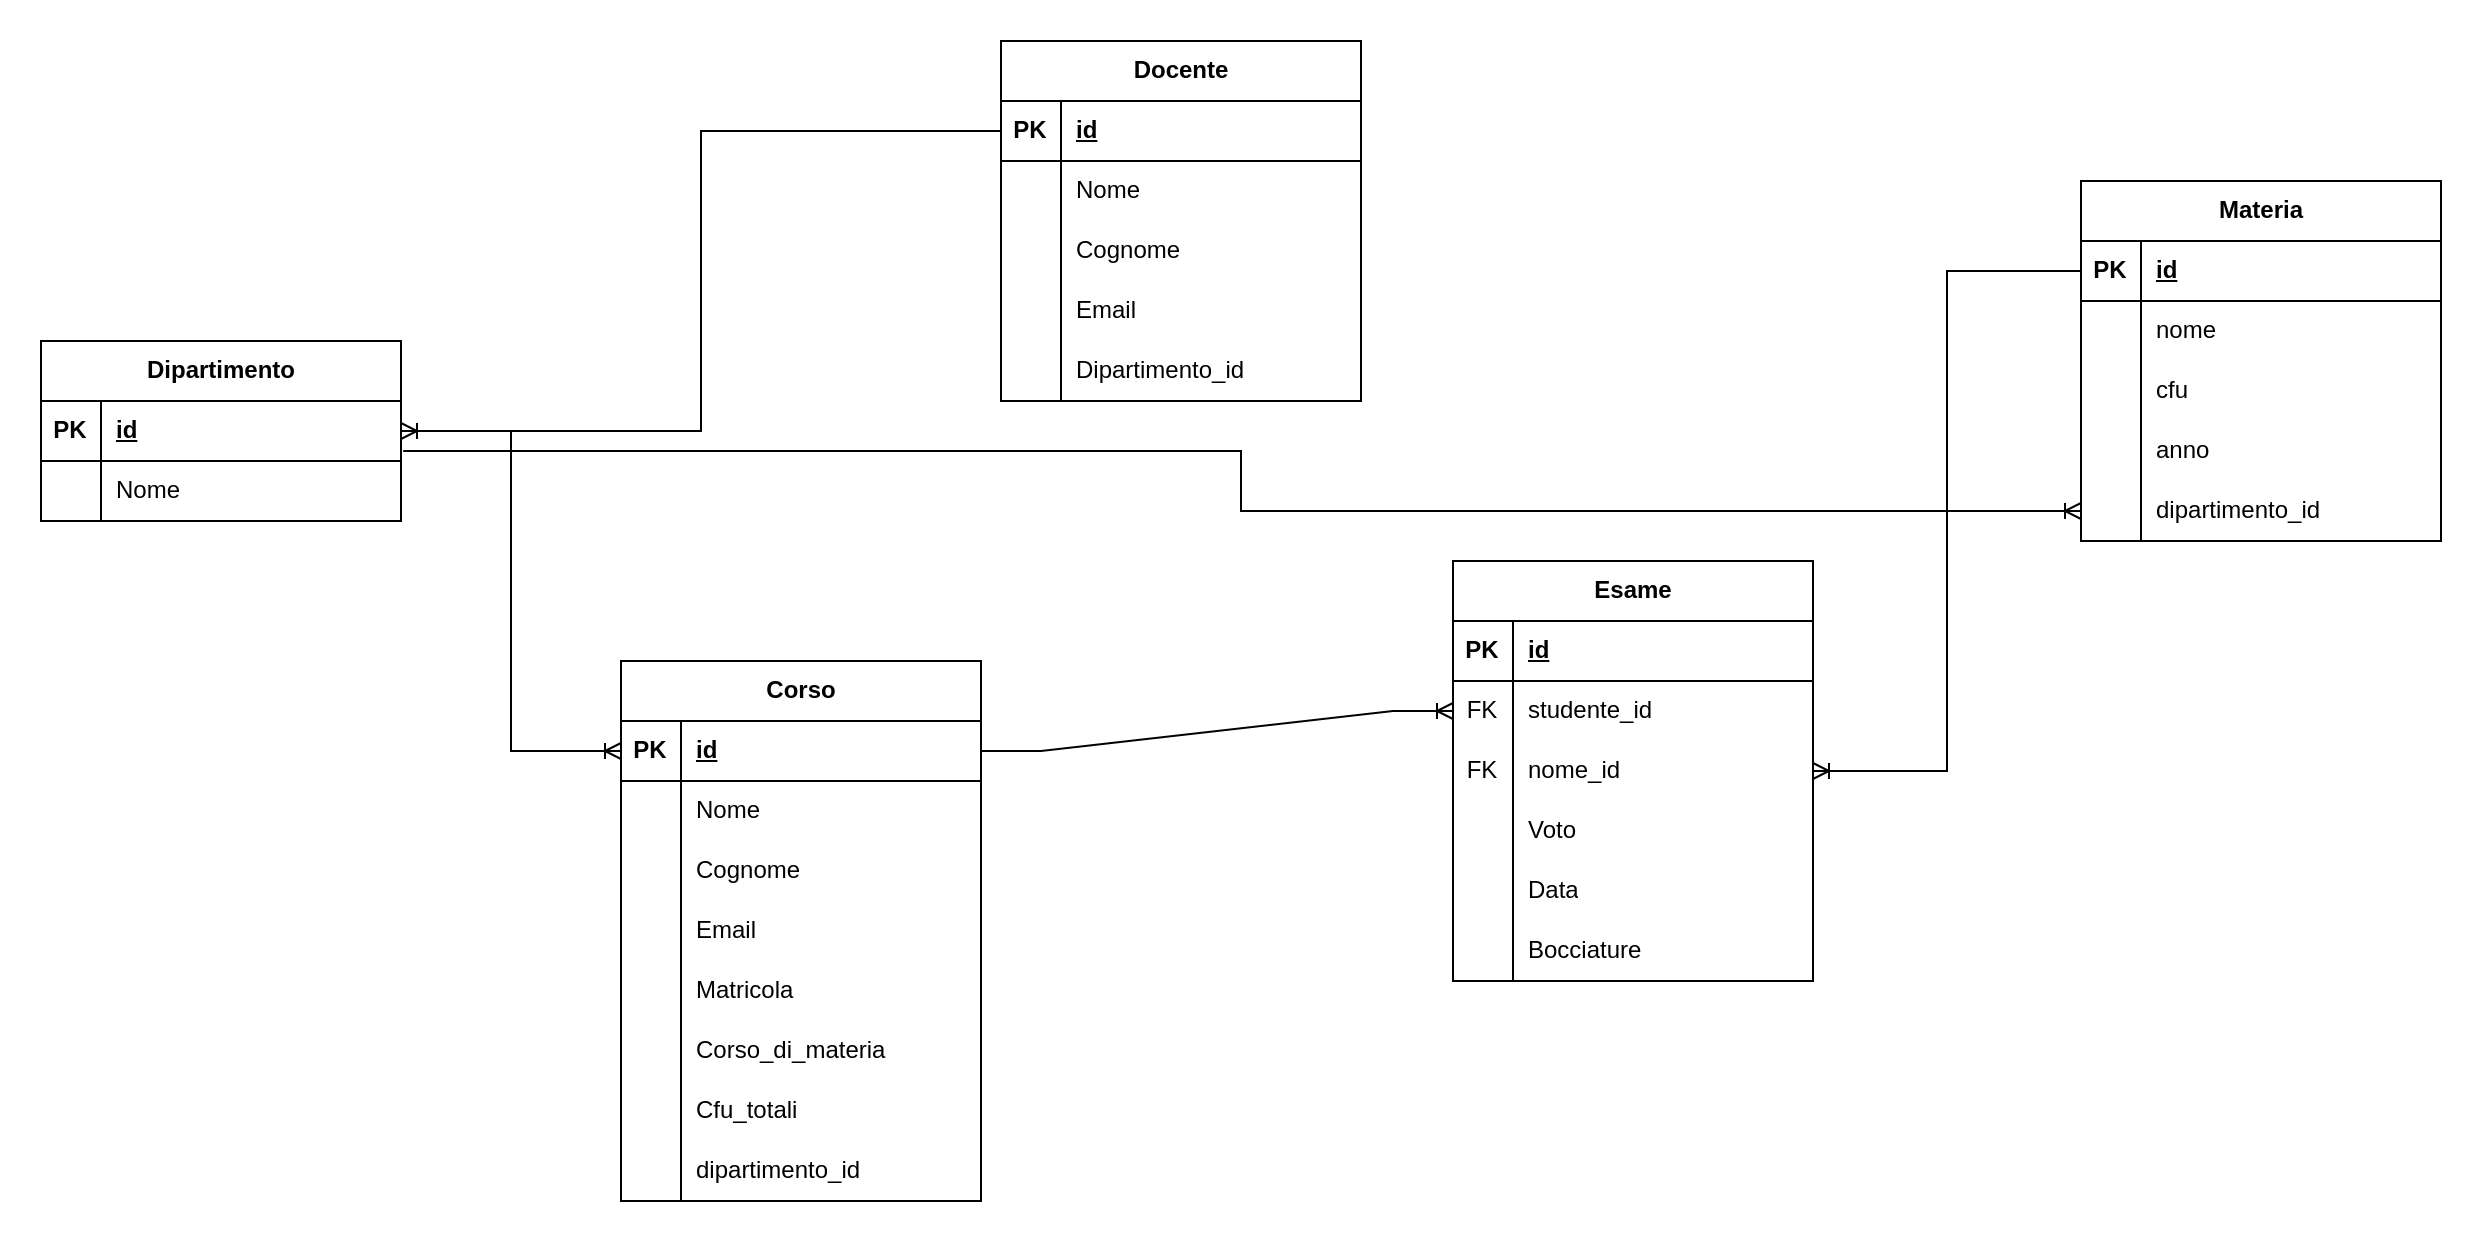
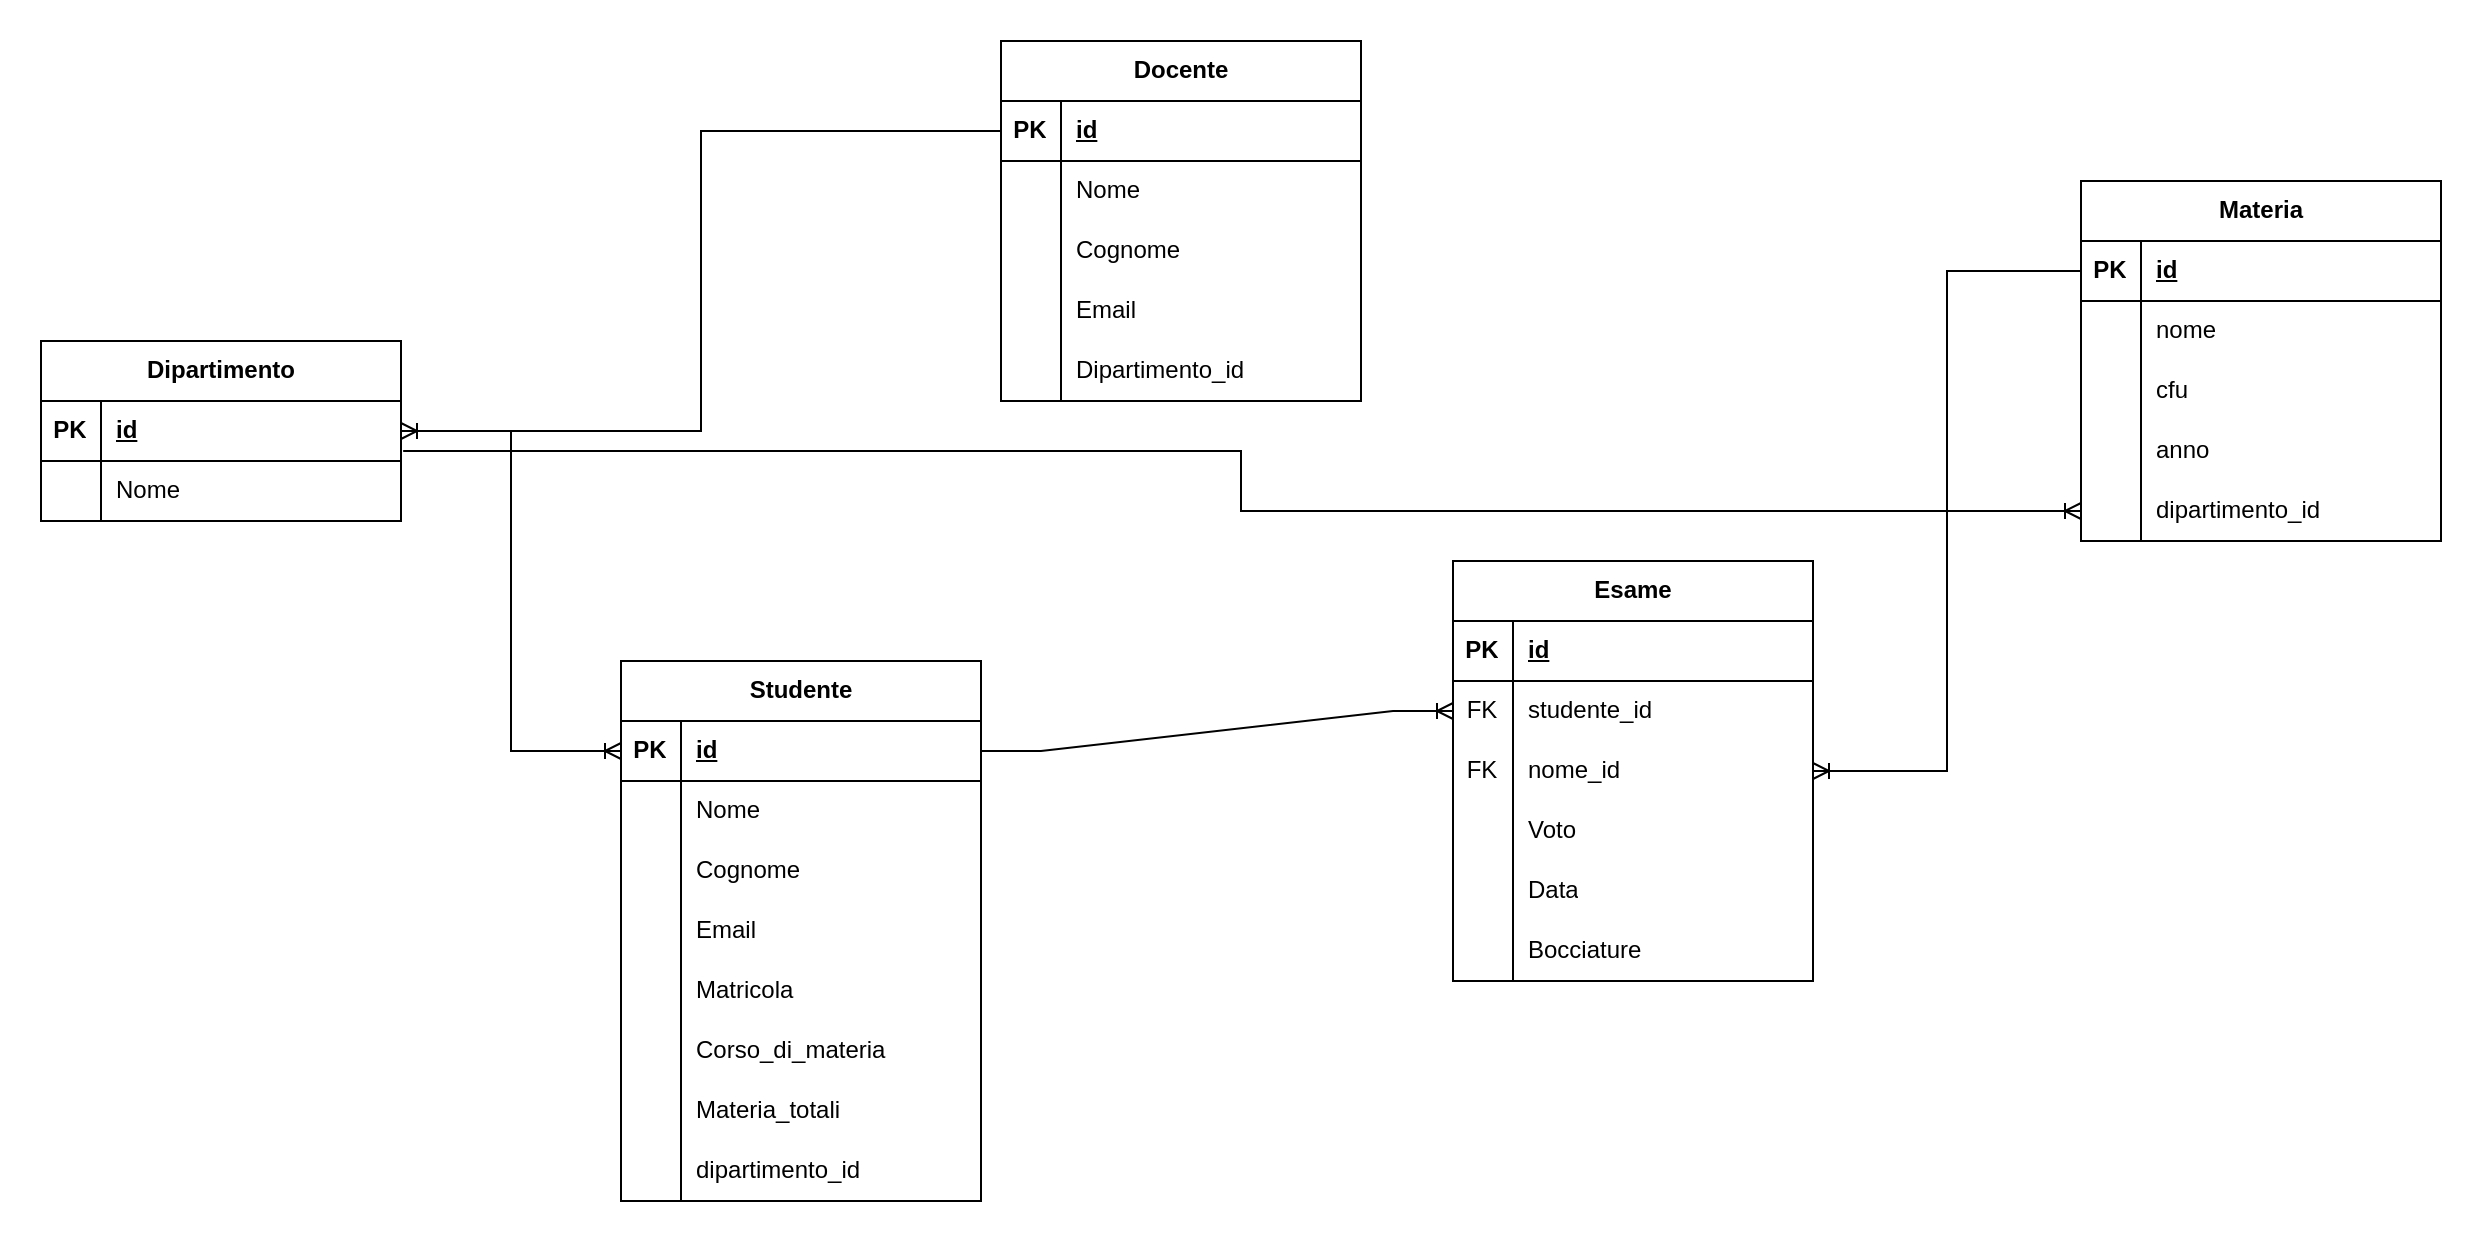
node "Corso": label "Corso" -> "Studente"
node "Cfu_totali": label "Cfu_totali" -> "Materia_totali"
